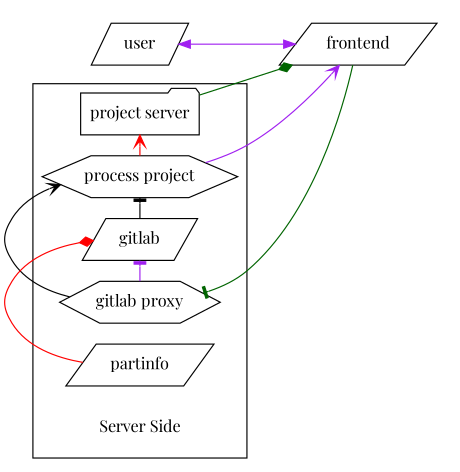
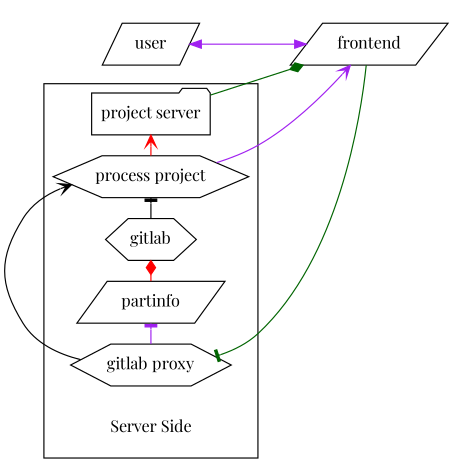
node "gitlab": shape parallelogram -> hexagon
edge "gitlab proxy" -> "gitlab": now "gitlab proxy" -> "partinfo"
